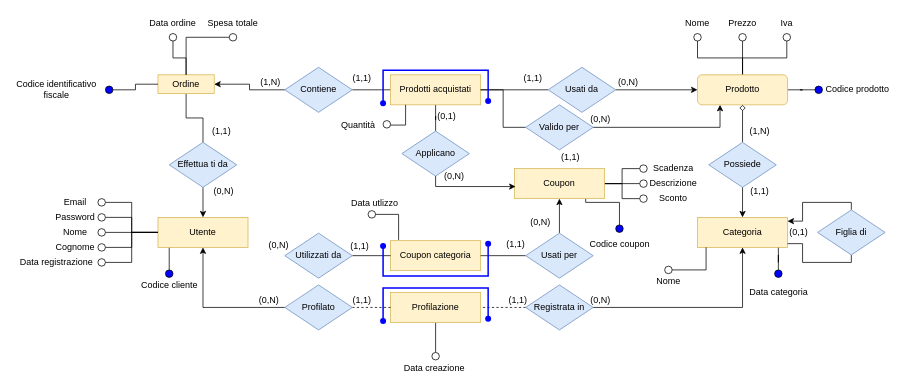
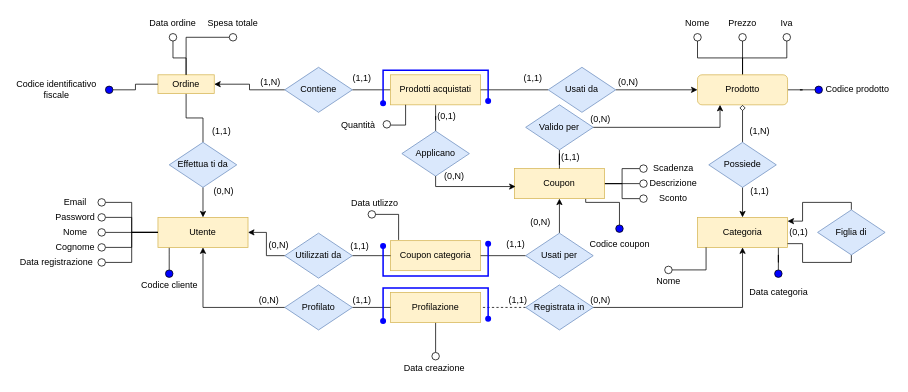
edge "Prodotti acquistati" -- "Valido per": now "Coupon" -- "Valido per"
edge "Utilizzati da" -> "Utente": added
edge "Profilato" -- "Profilazione": style dashed -> solid
